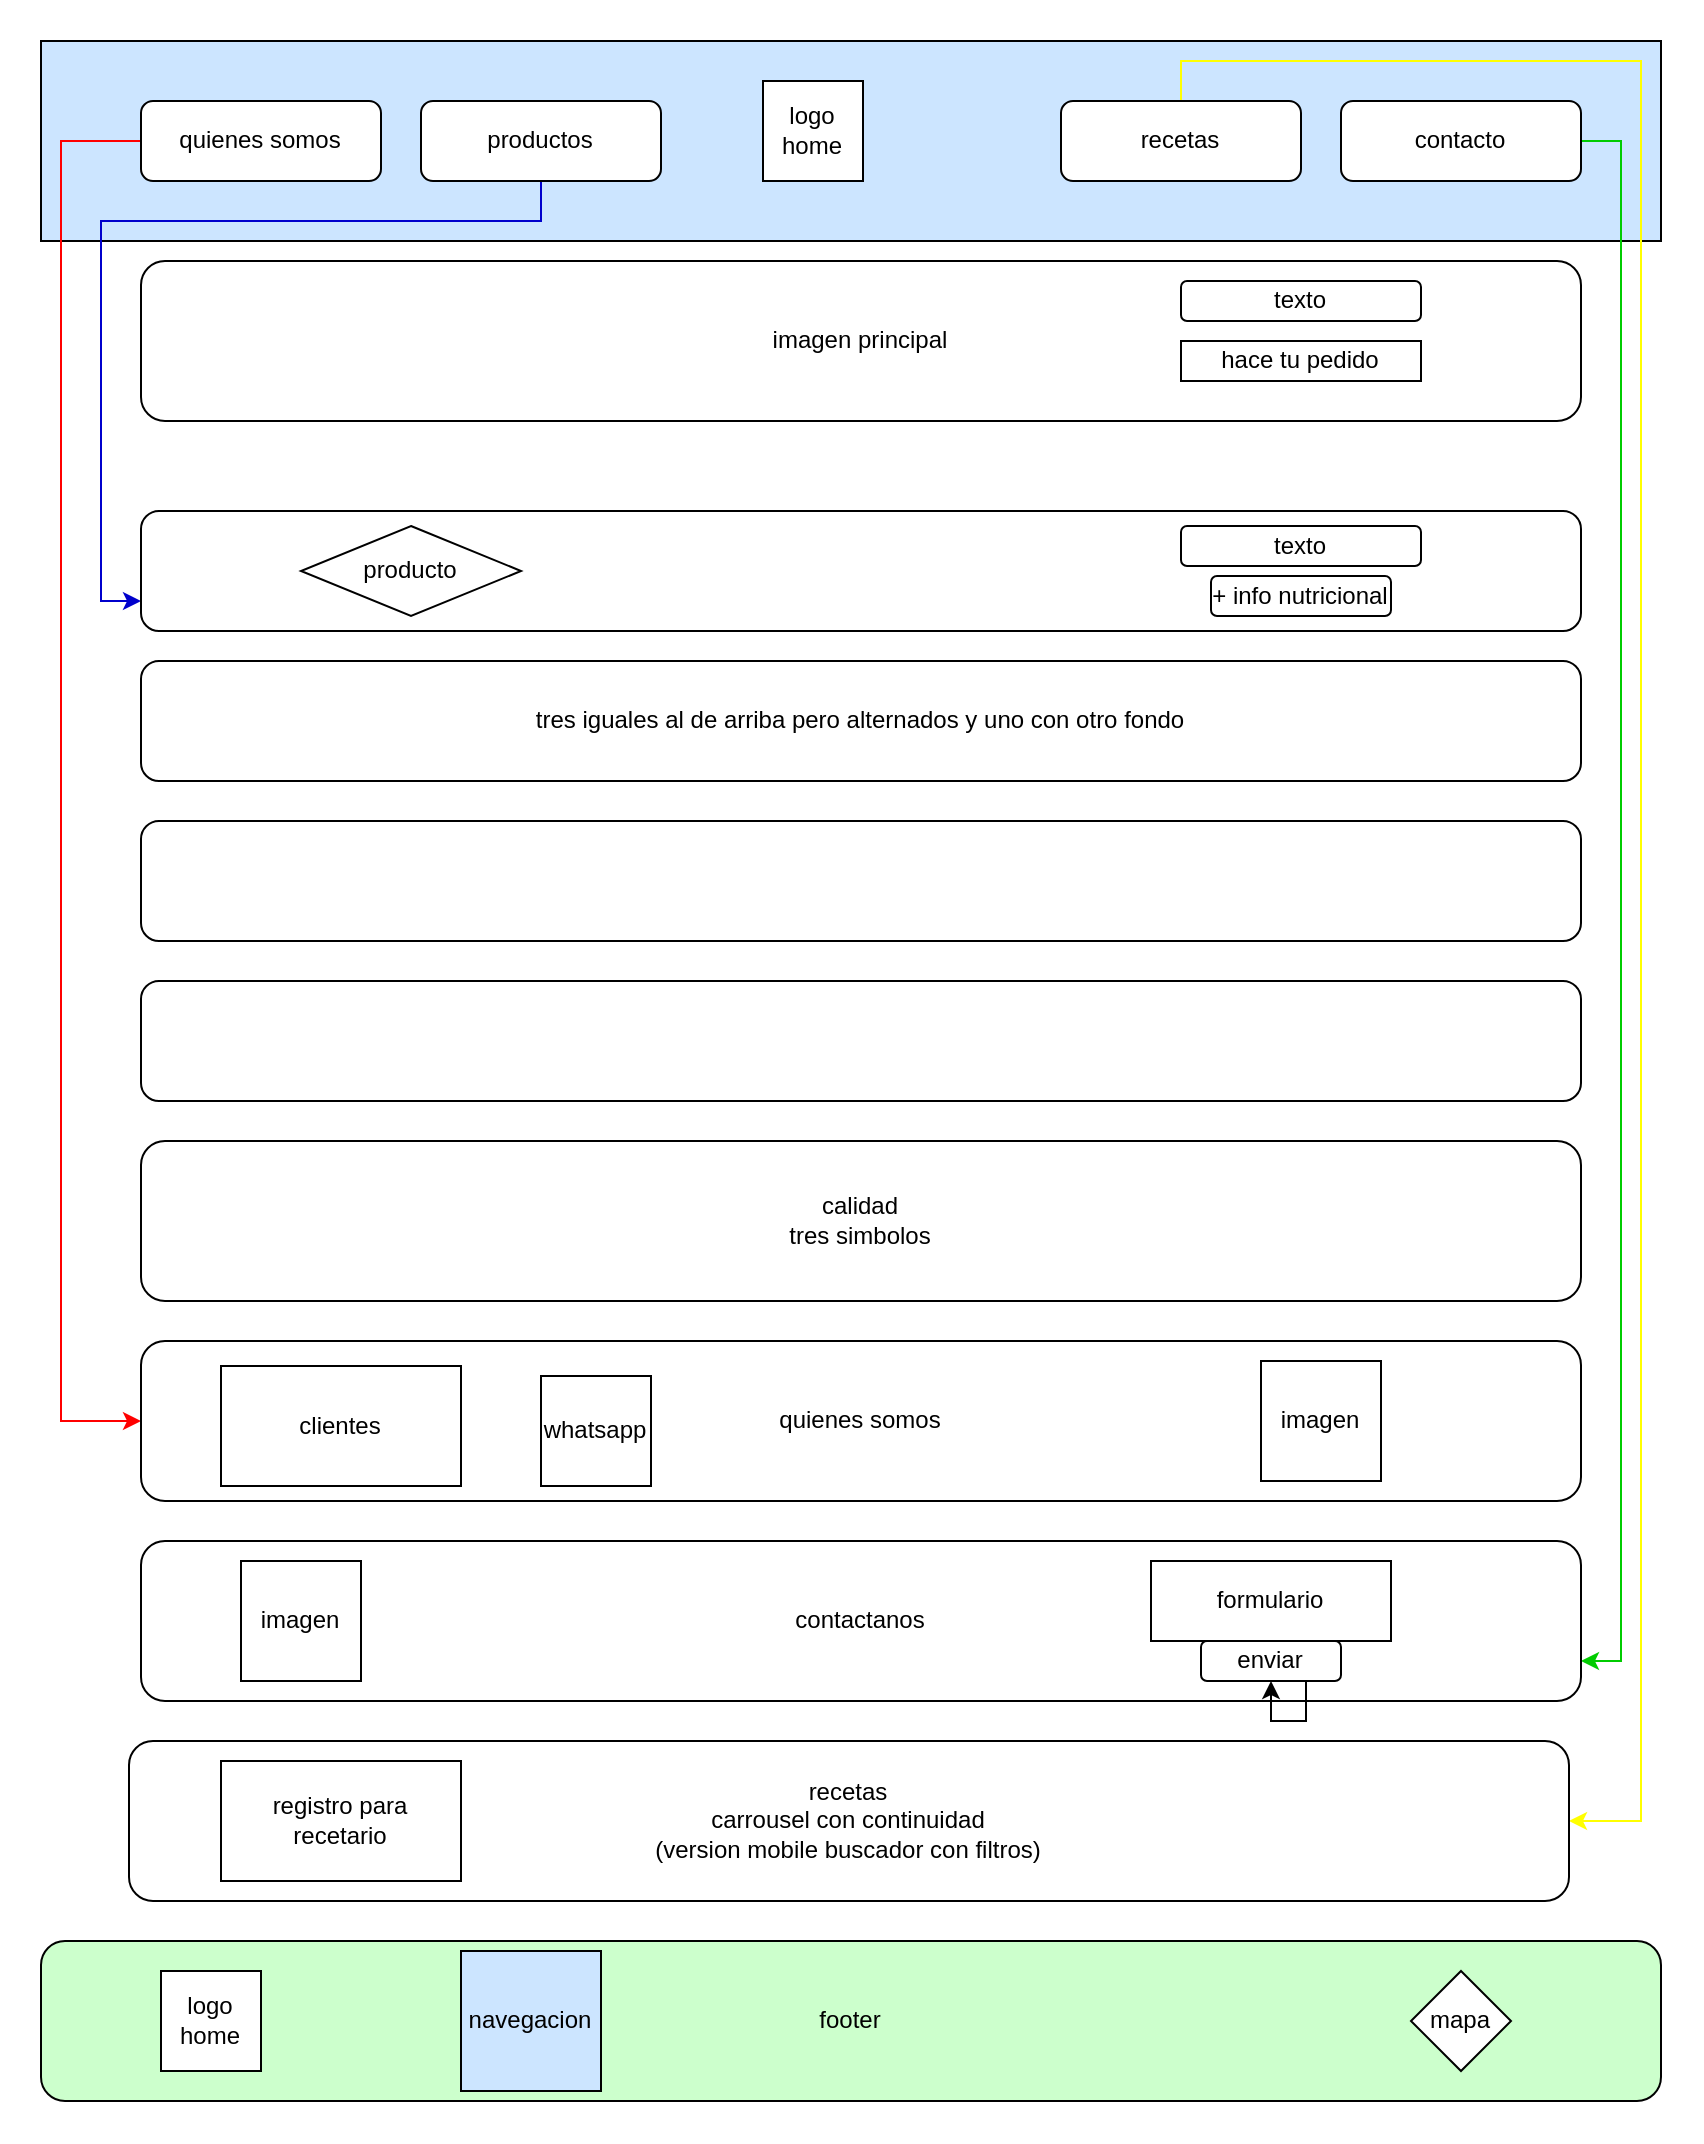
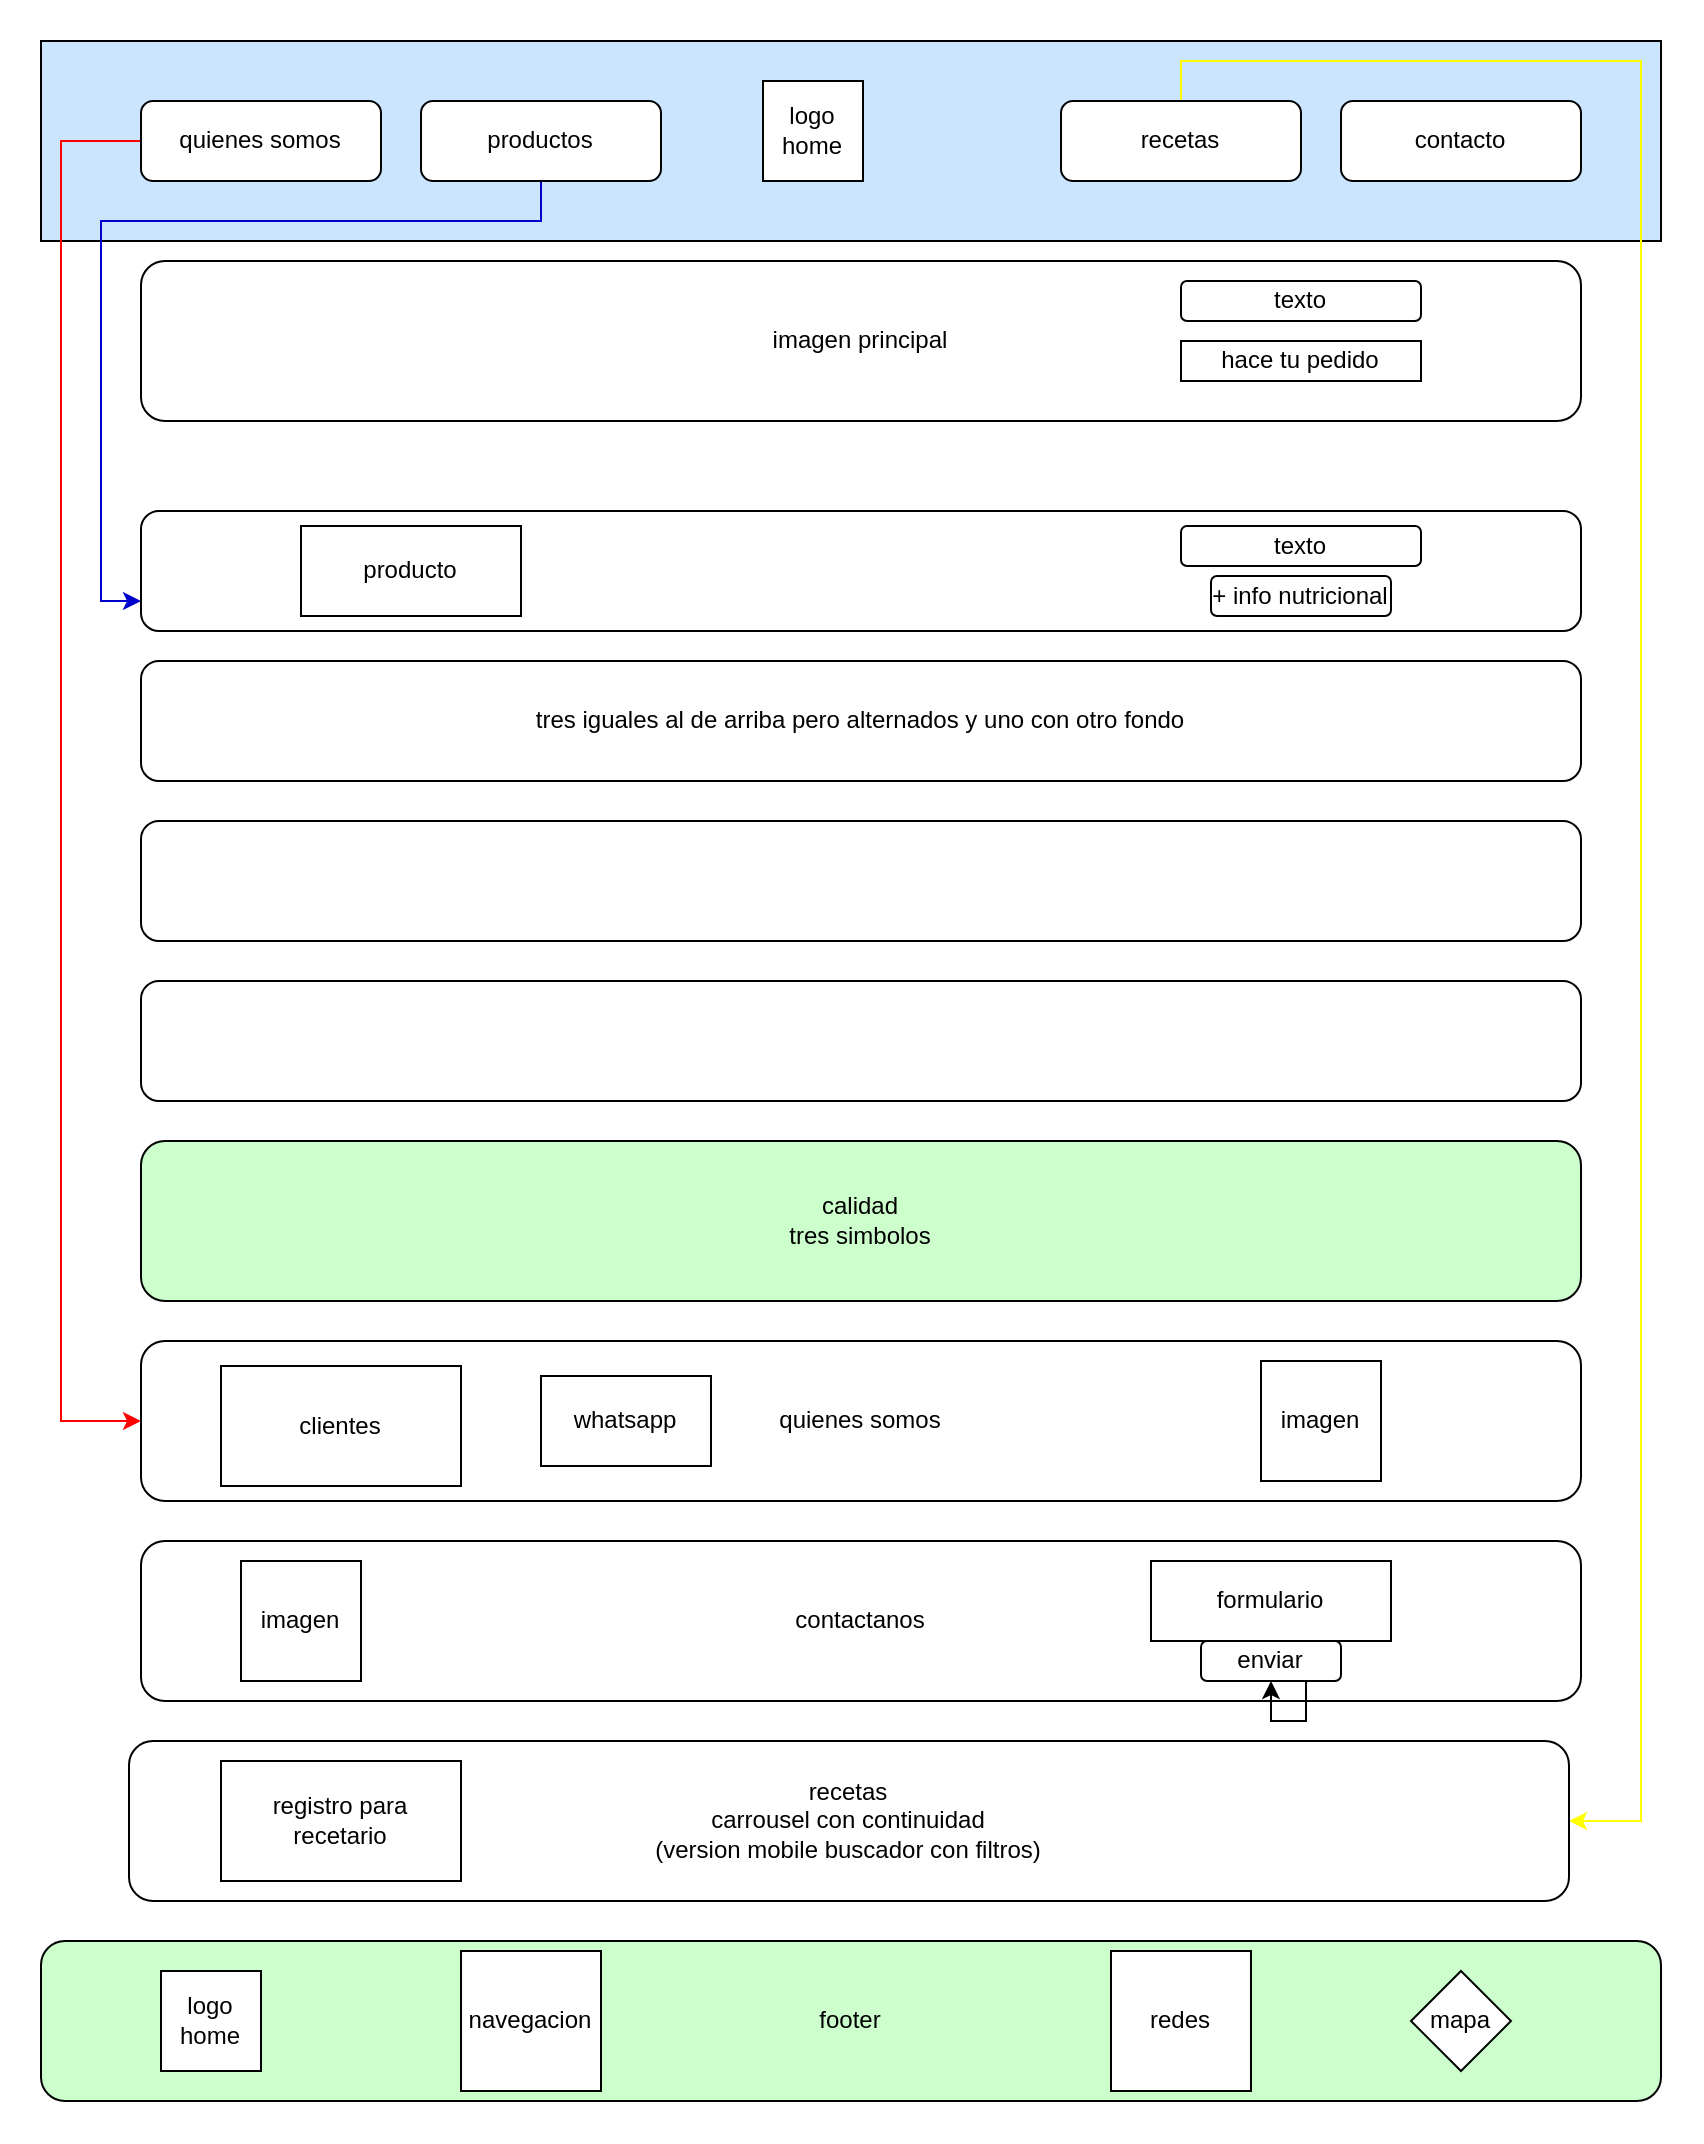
node "producto": shape diamond -> rectangle
edge "contacto" -> "contactanos": removed
node "calidad tres simbolos": fillcolor #ffffff -> #ccffcc
node "whatsapp": size 110x110 -> 170x90
node "navegacion": fillcolor #cce5ff -> #ffffff
node "redes": added
